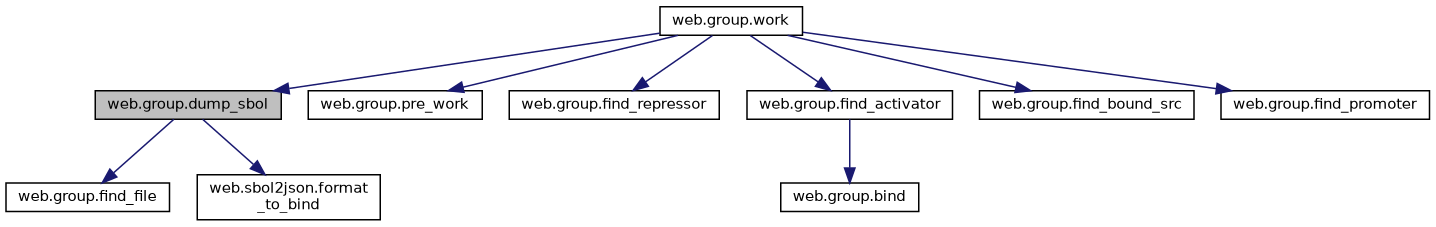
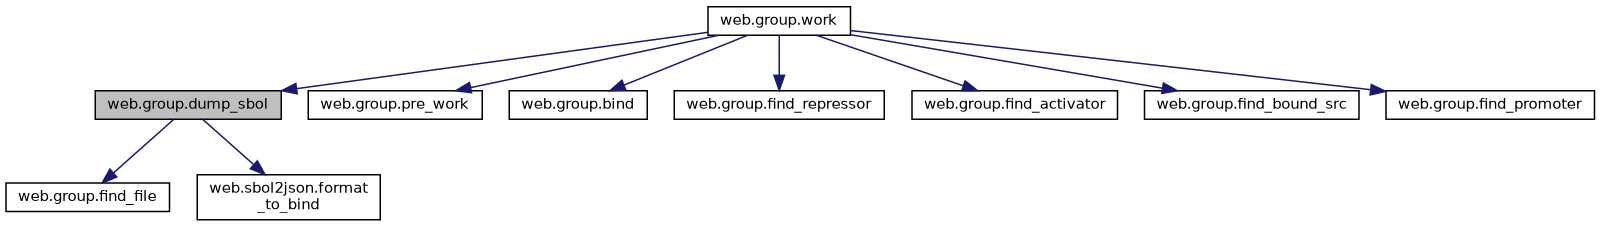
edge "web.group.find_activator" -> "web.group.bind": now "web.group.work" -> "web.group.bind"
